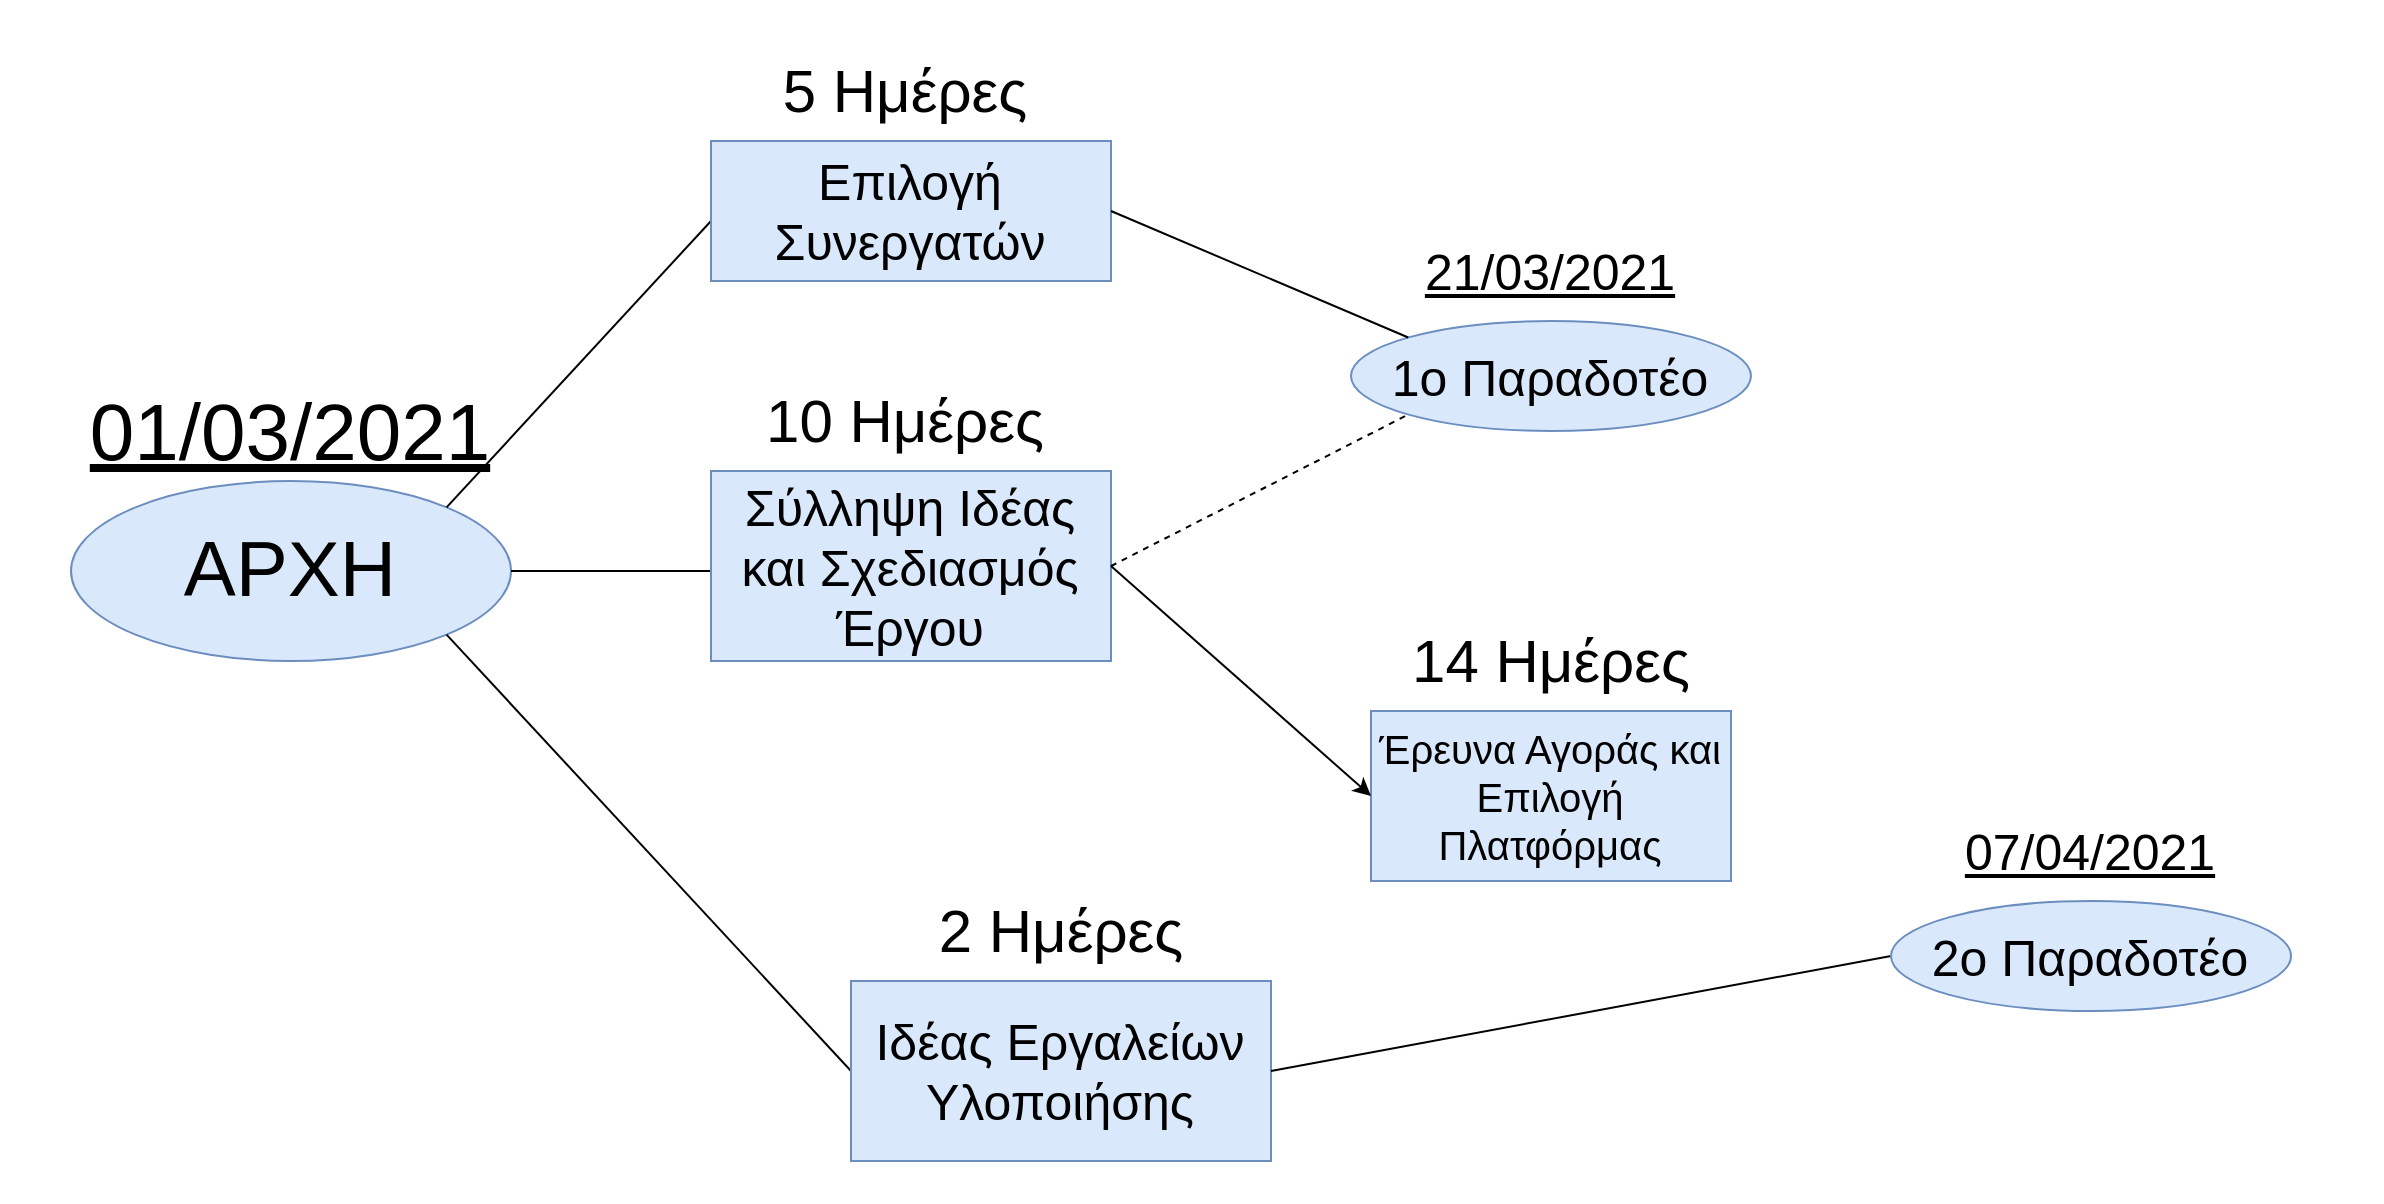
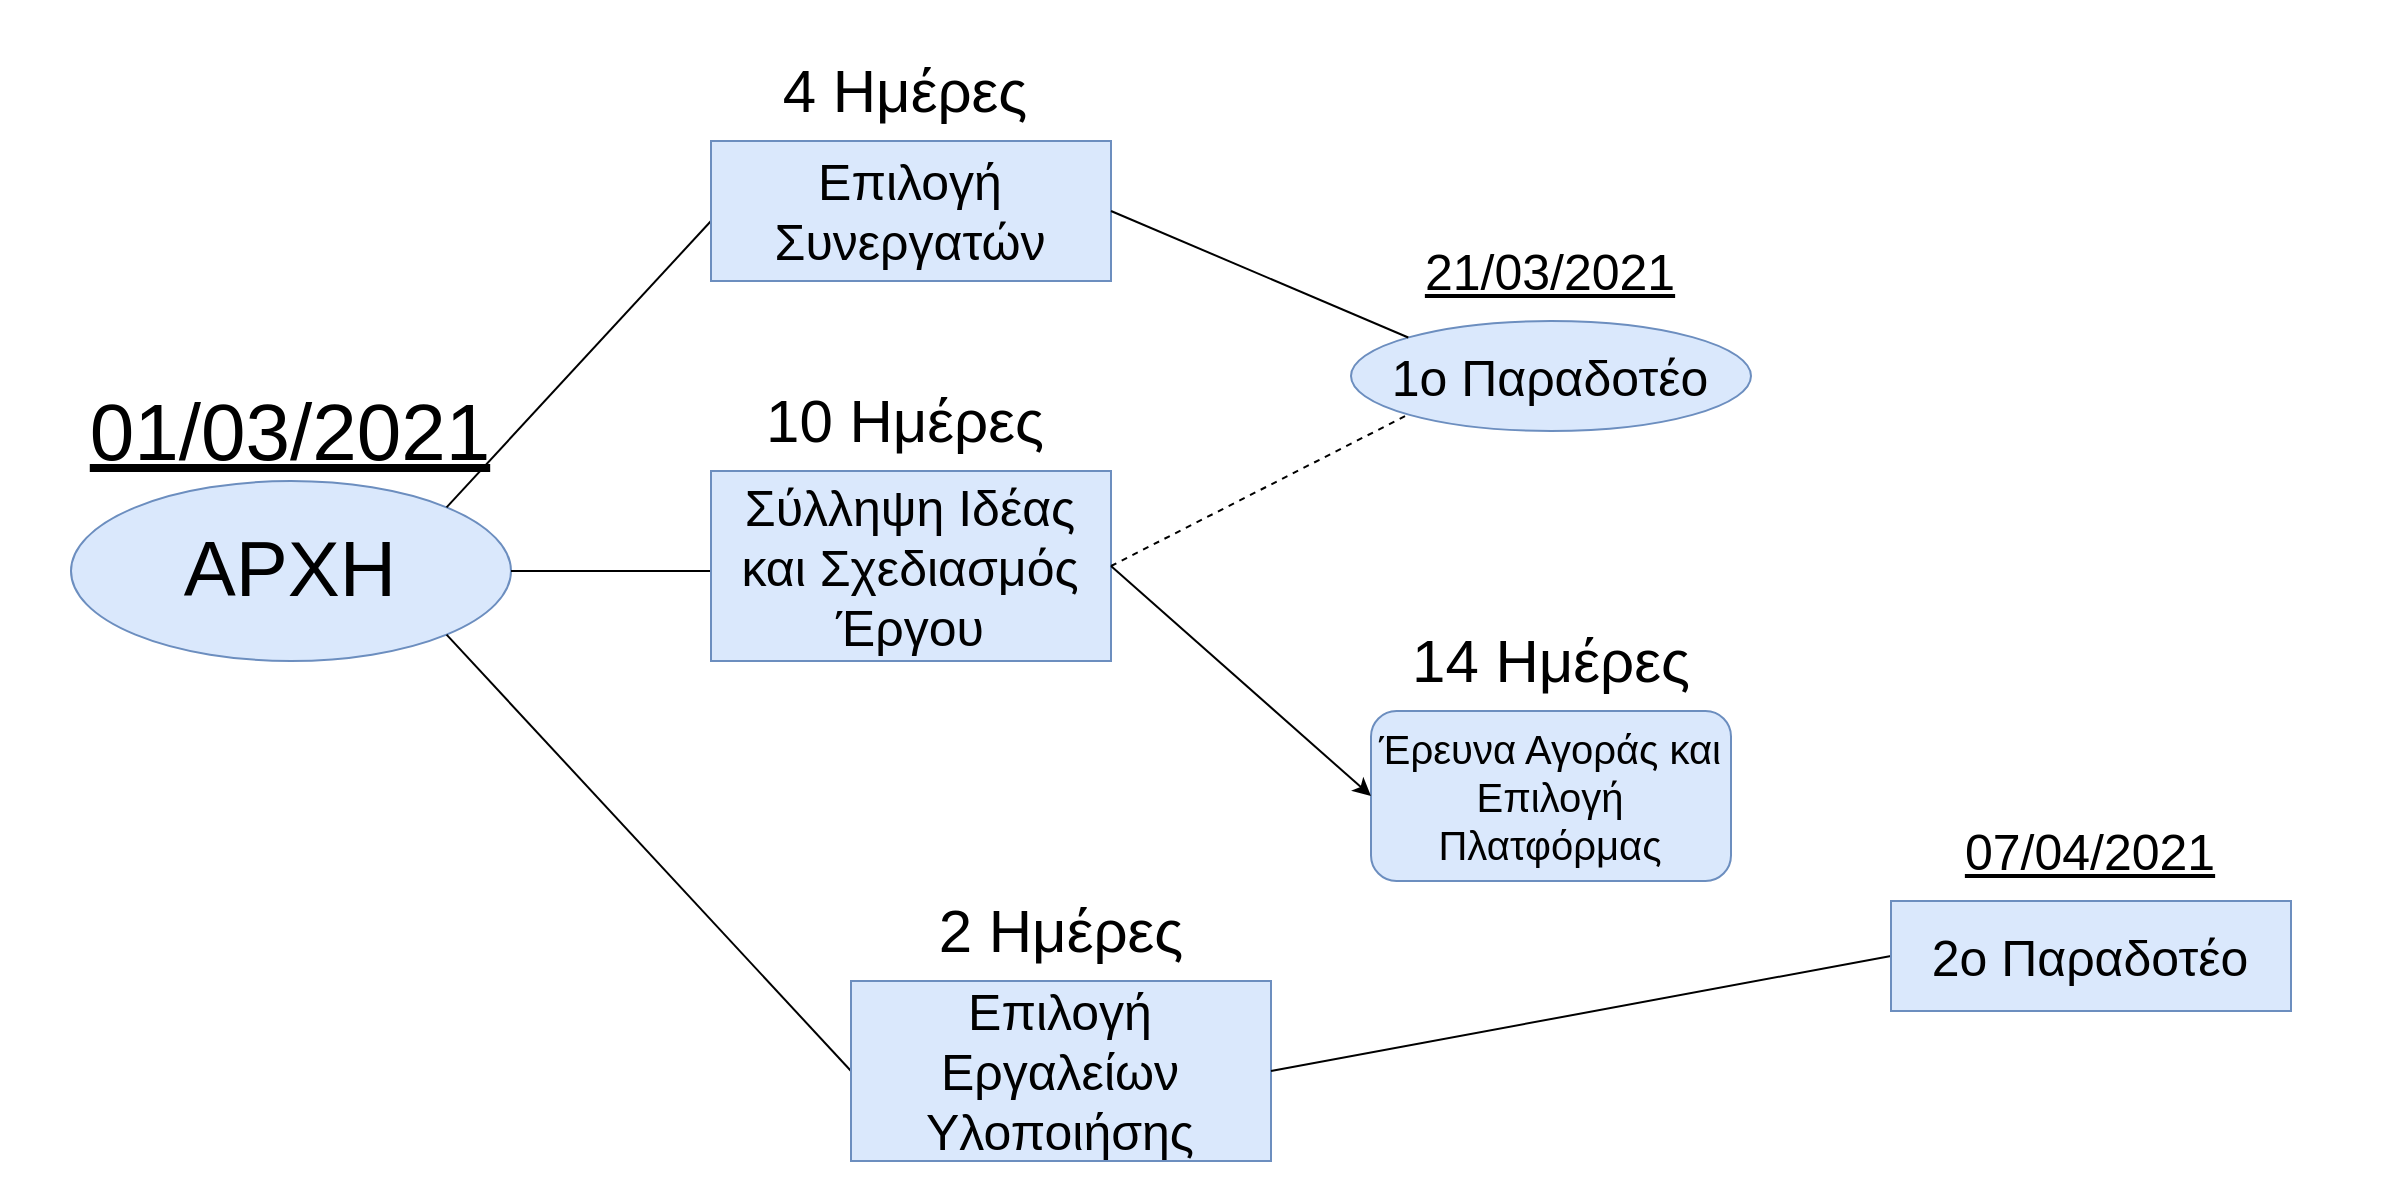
node "5 Ημέρες": label "5 Ημέρες" -> "4 Ημέρες"
node "Έρευνα Αγοράς και Επιλογή Πλατφόρμας": shape rectangle -> rounded rectangle
node "2ο Παραδοτέο": shape ellipse -> rectangle
node "Ιδέας Εργαλείων Υλοποιήσης": label "Ιδέας Εργαλείων Υλοποιήσης" -> "Επιλογή Εργαλείων Υλοποιήσης"
